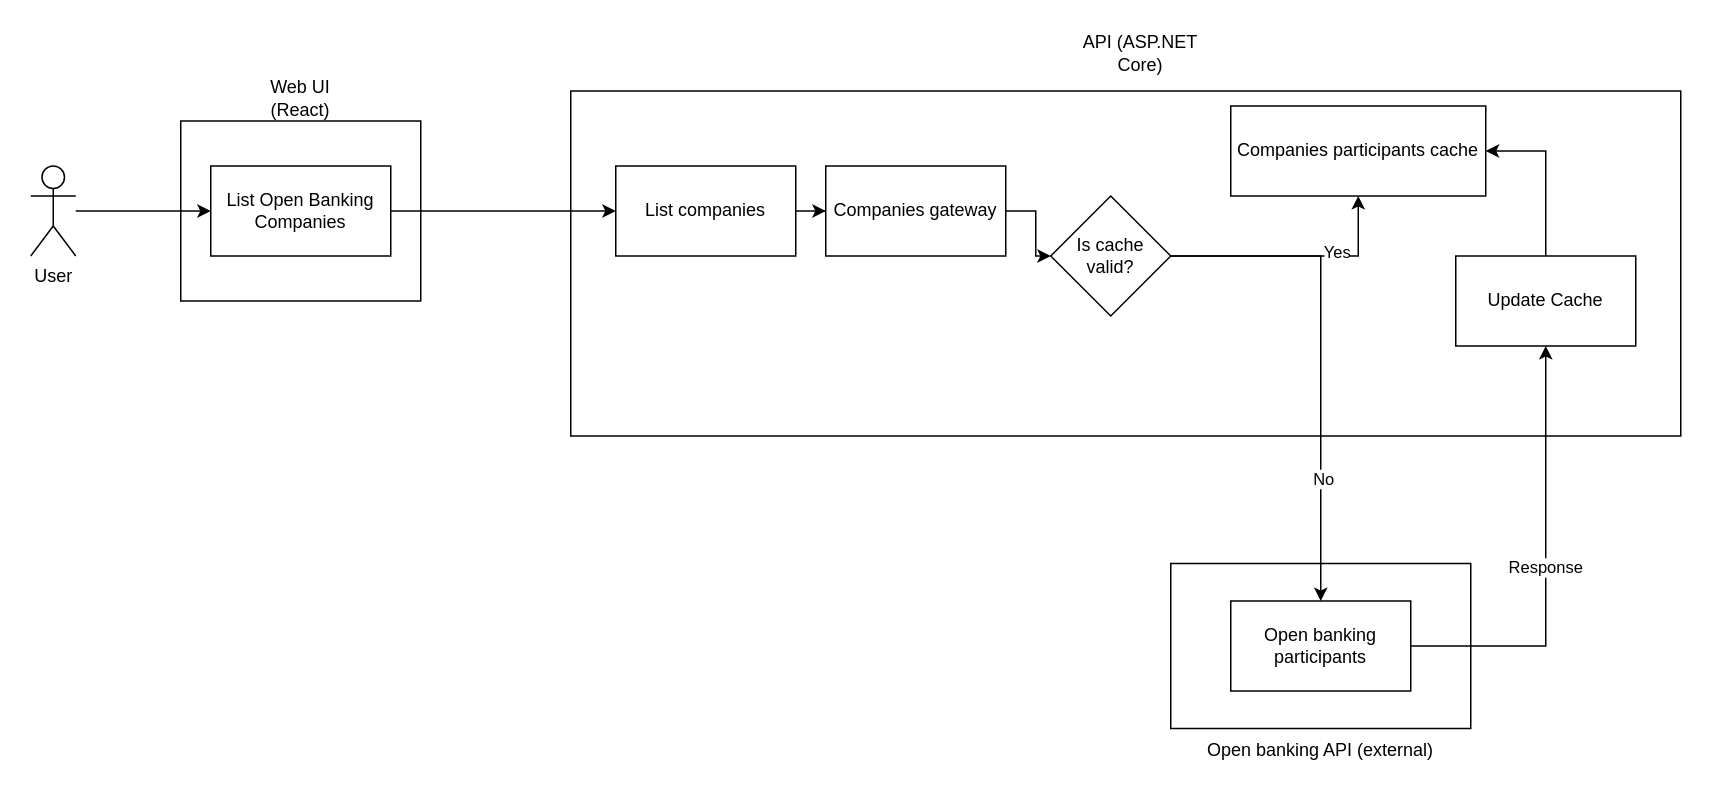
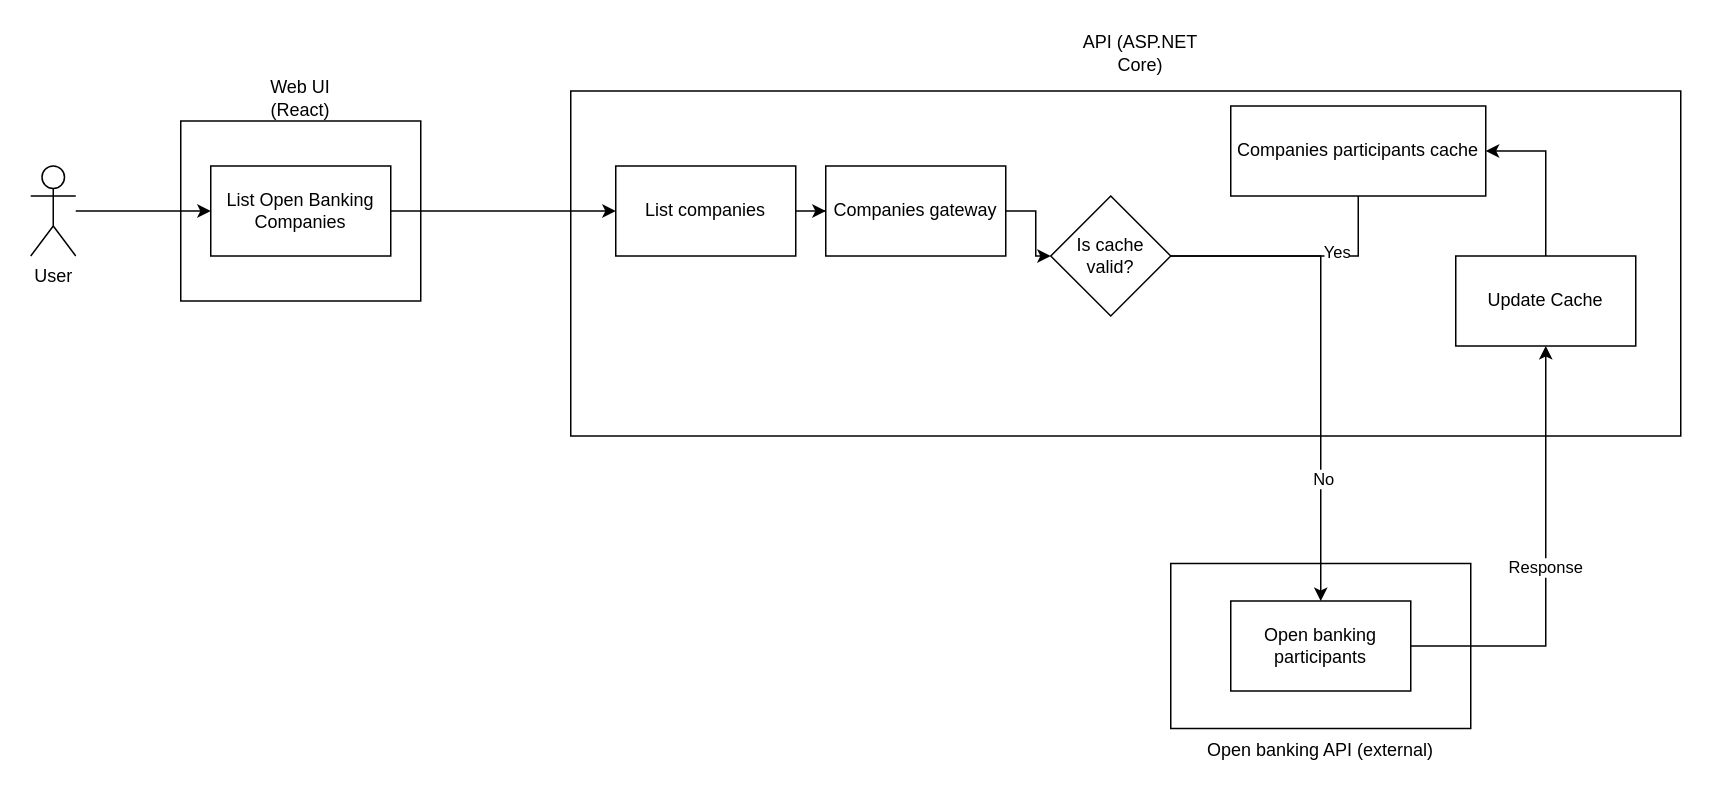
edge "Is cache valid?" -> "Companies participants cache": arrowhead classic -> none
